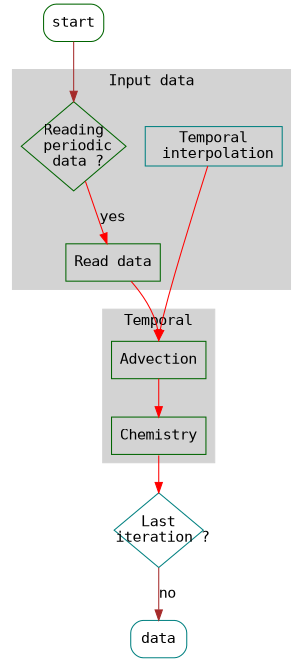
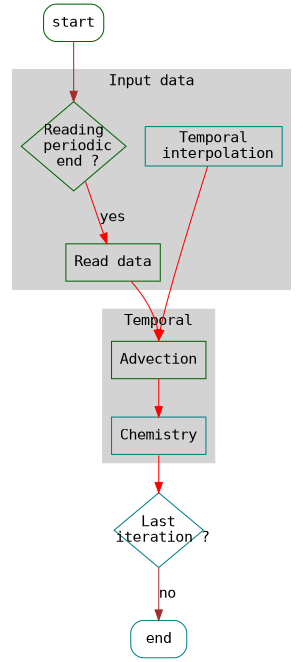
node "Reading periodic data ?": label "Reading periodic data ?" -> "Reading periodic end ?"
node "Chemistry": color darkgreen -> teal
node "data": label "data" -> "end"
